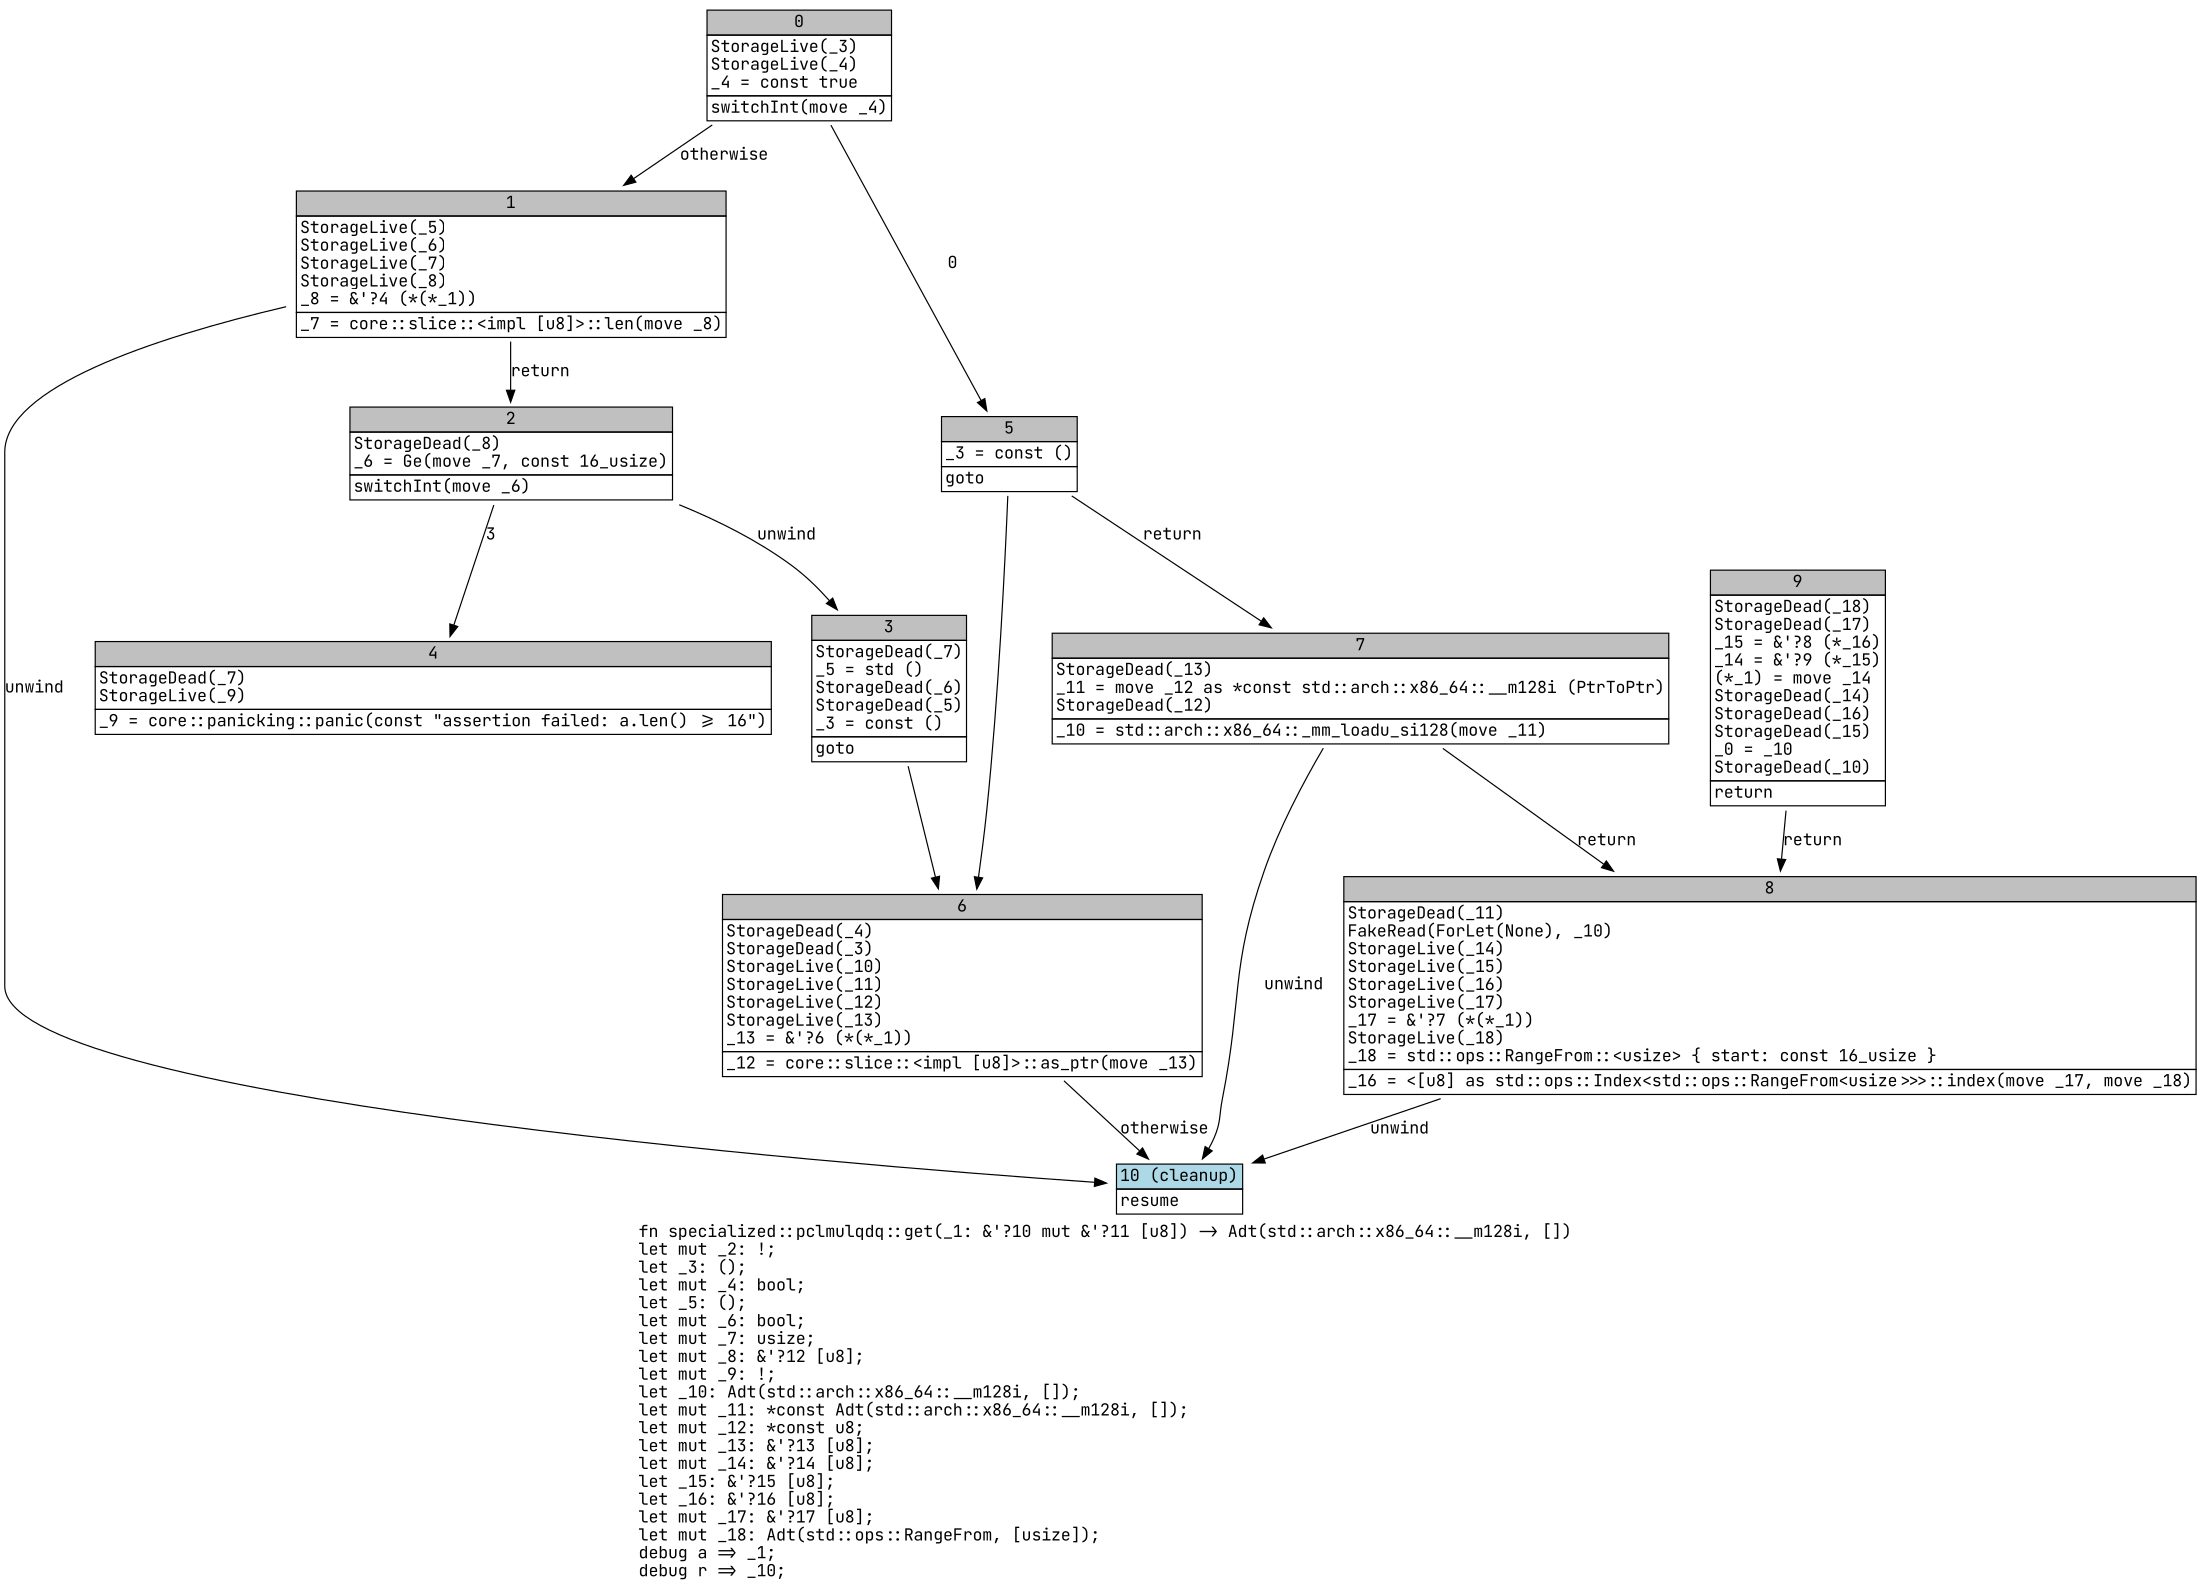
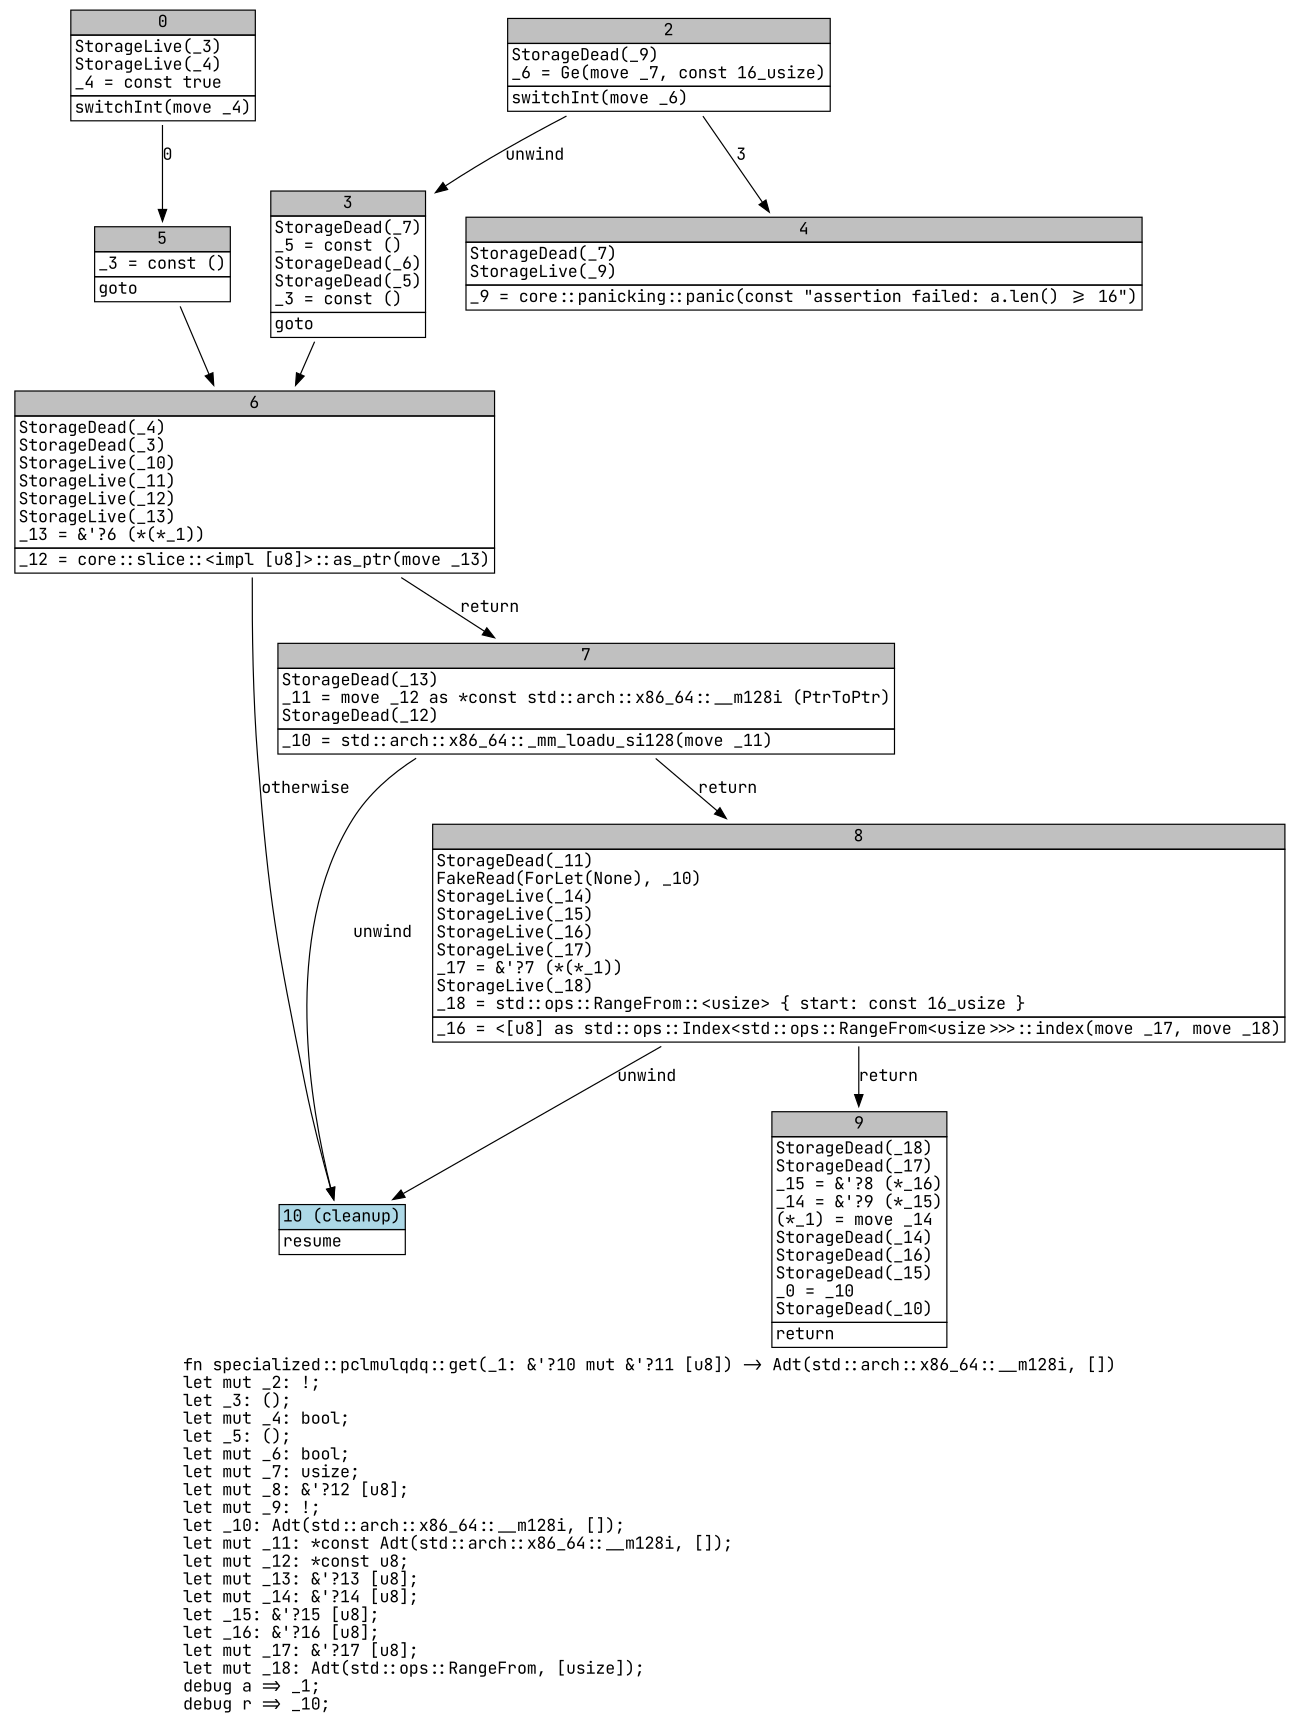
node "1": removed
node "2": text "StorageDead(_8)" -> "StorageDead(_9)"
edge "5" -> "7": now "6" -> "7"
node "3": text "_5 = std ()" -> "_5 = const ()"
edge "9" -> "8": reversed
